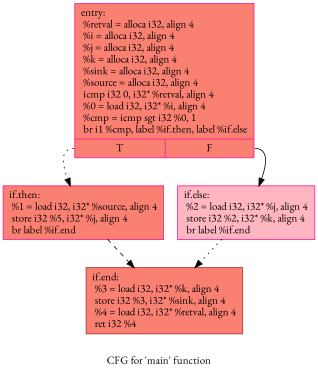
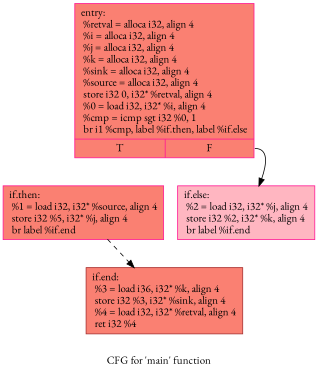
node "entry:": text "icmp i32 0, i32* %retval, align 4" -> "store i32 0, i32* %retval, align 4"
edge "entry:" -> "if.then:": removed
edge "if.else:" -> "if.end:": removed
node "if.end:": text "%3 = load i32, i32* %k, align 4" -> "%3 = load i36, i32* %k, align 4"
